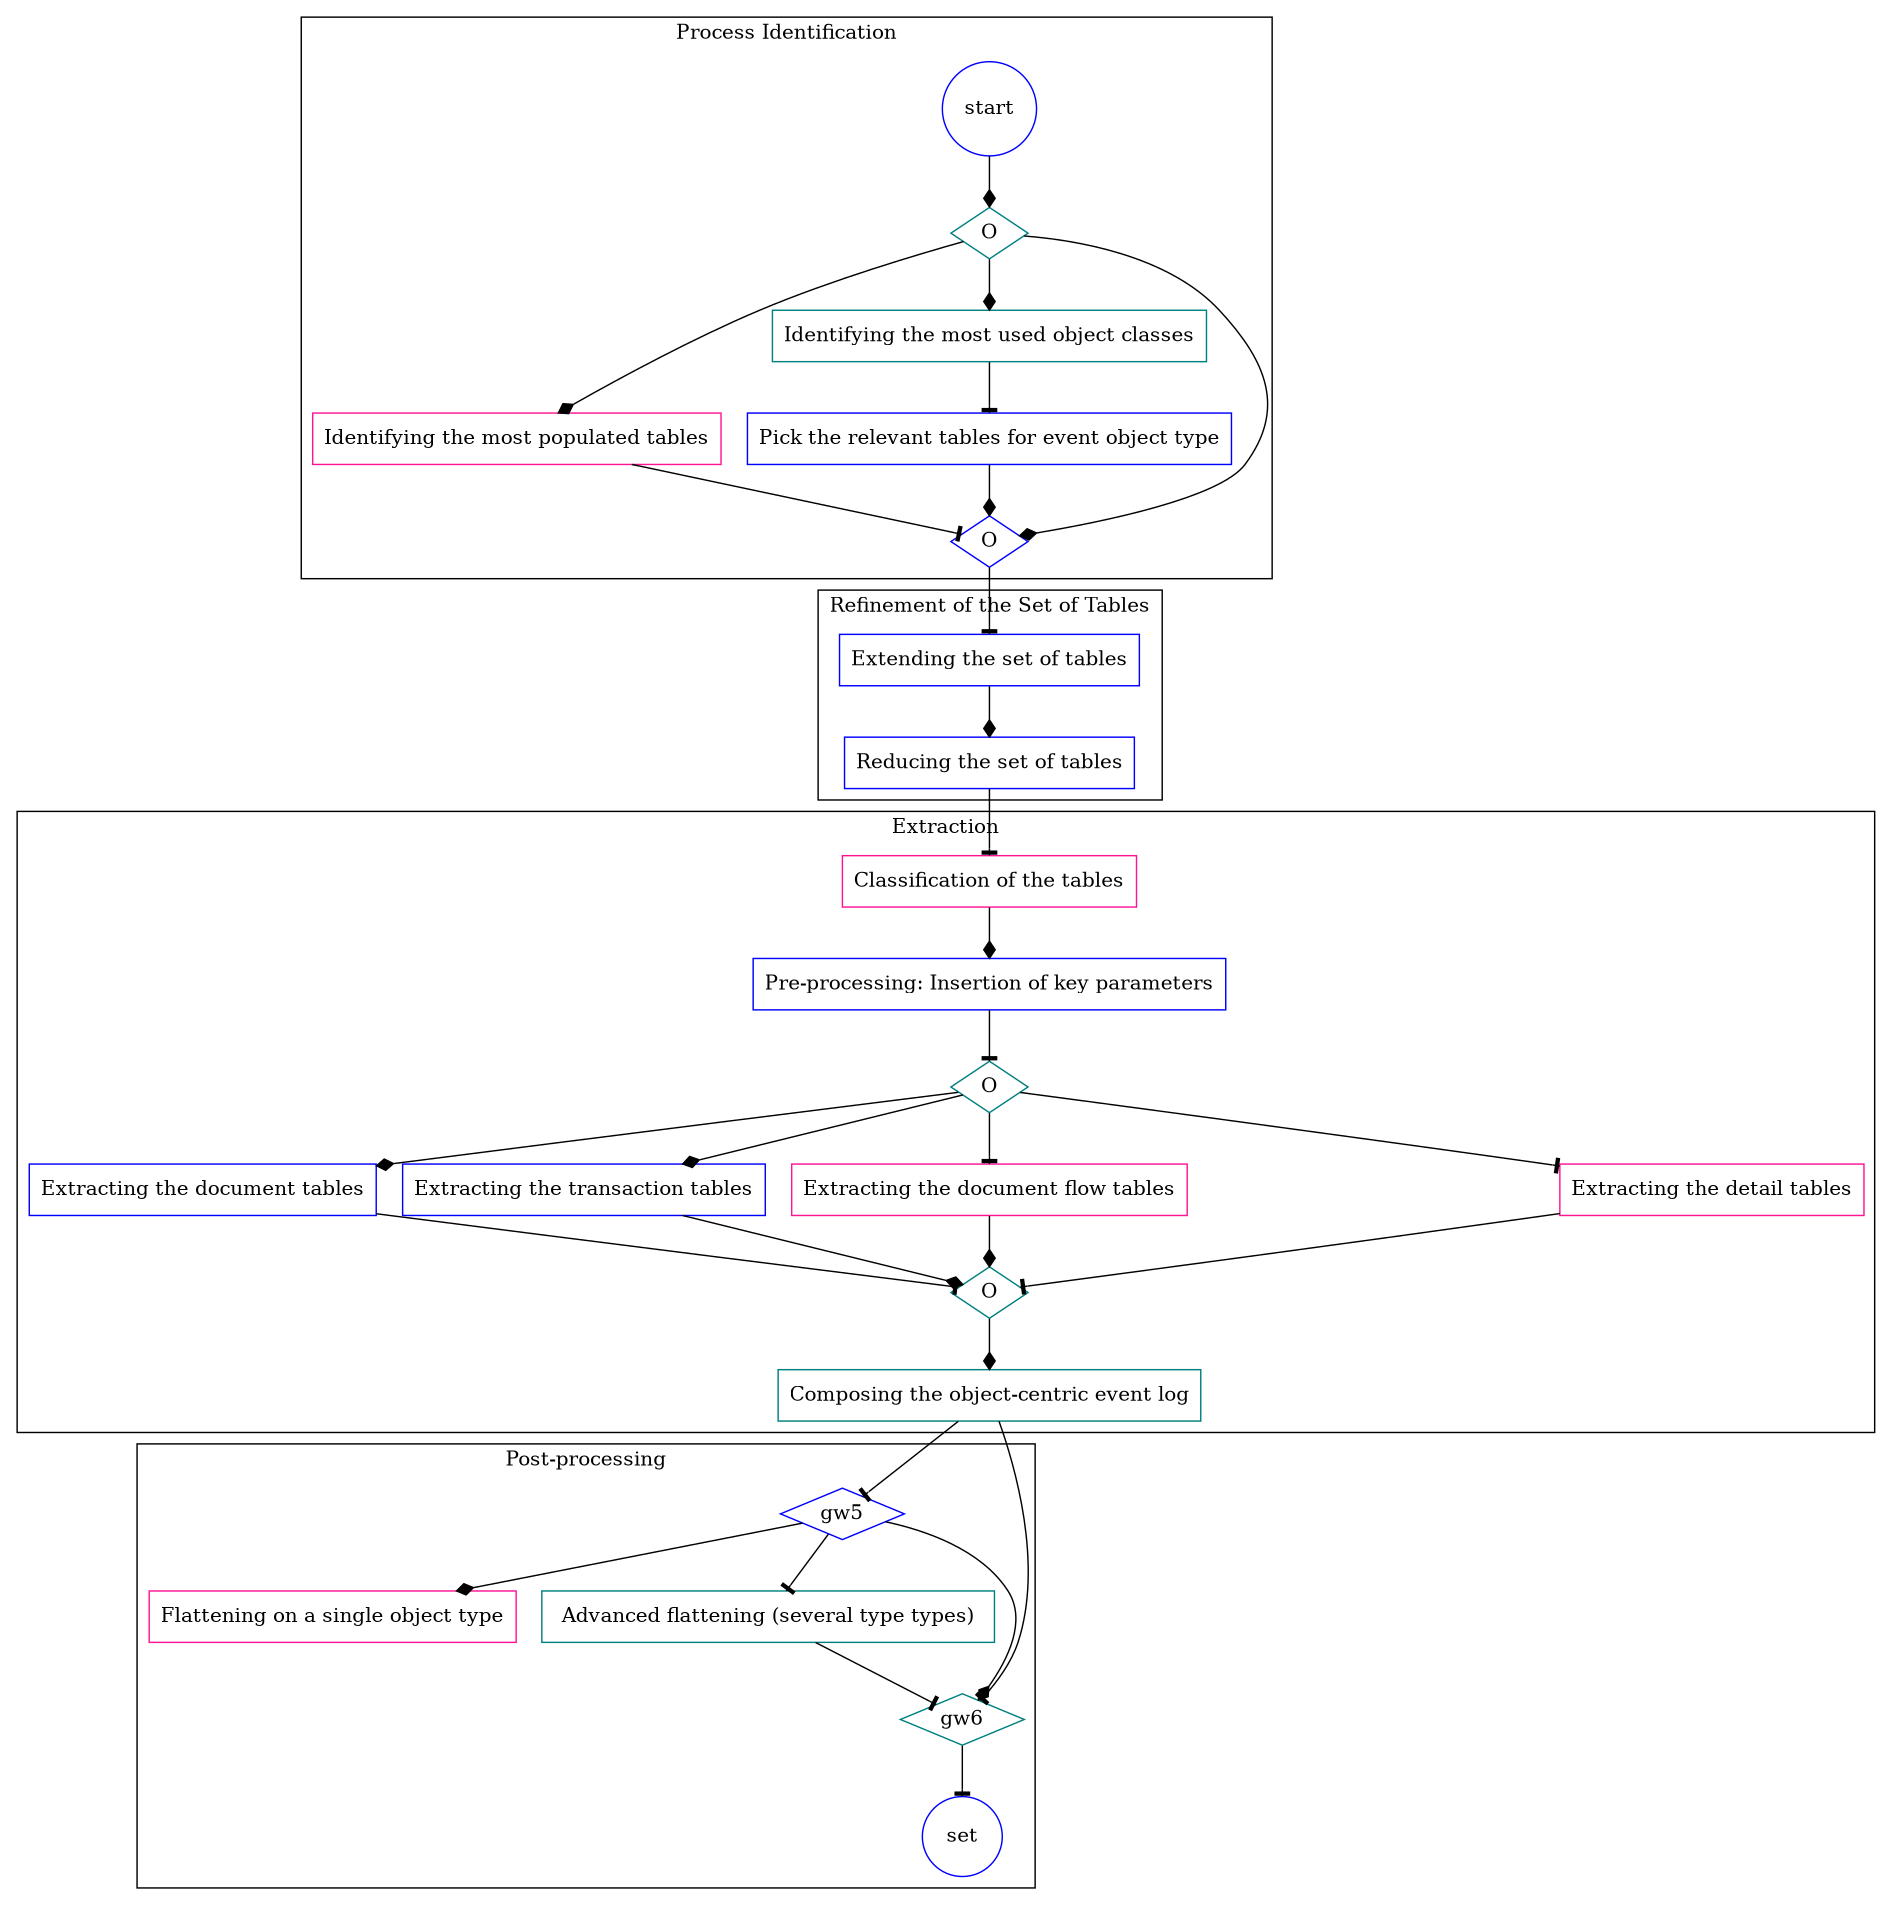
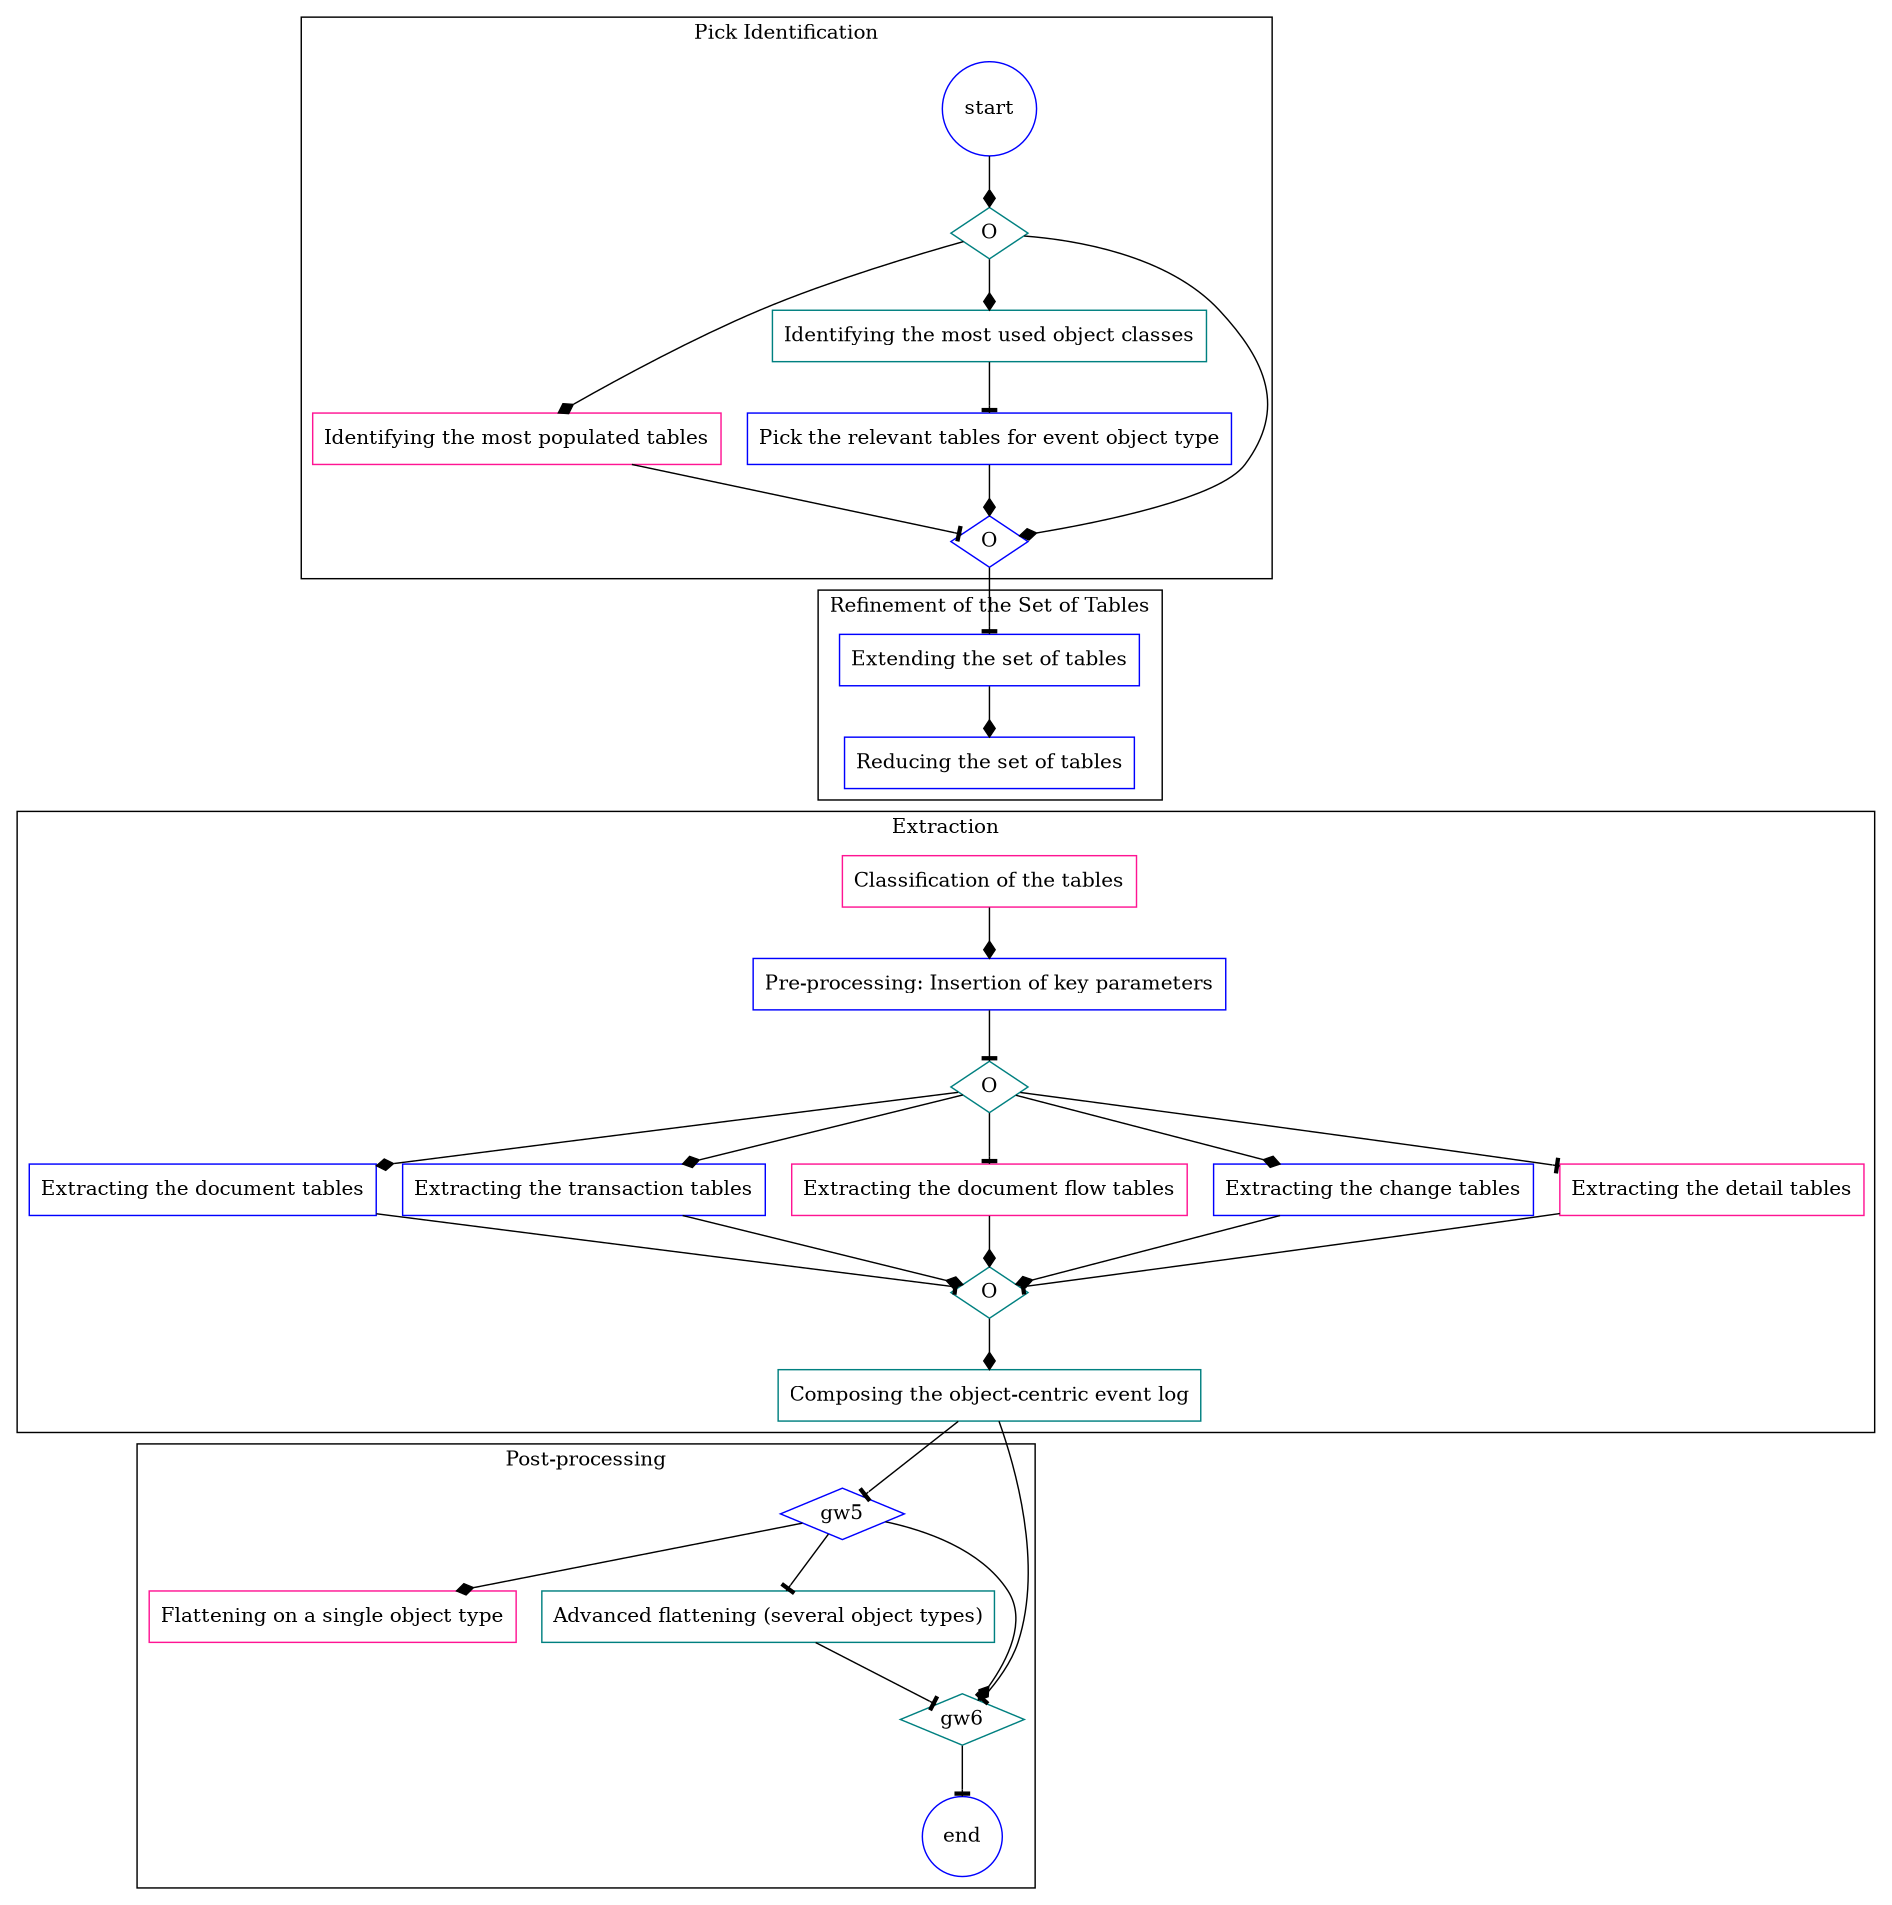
cluster "Process Identification": label "Process Identification" -> "Pick Identification"
edge "Reducing the set of tables" -> "Classification of the tables": removed
node "Extracting the change tables": added
node "Advanced flattening (several type types)": label "Advanced flattening (several type types)" -> "Advanced flattening (several object types)"
node "set": label "set" -> "end"
